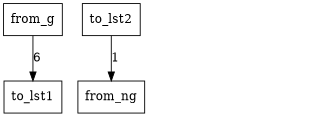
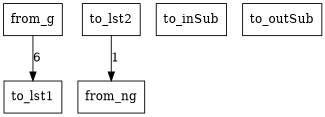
node "to_inSub": added
node "to_outSub": added
